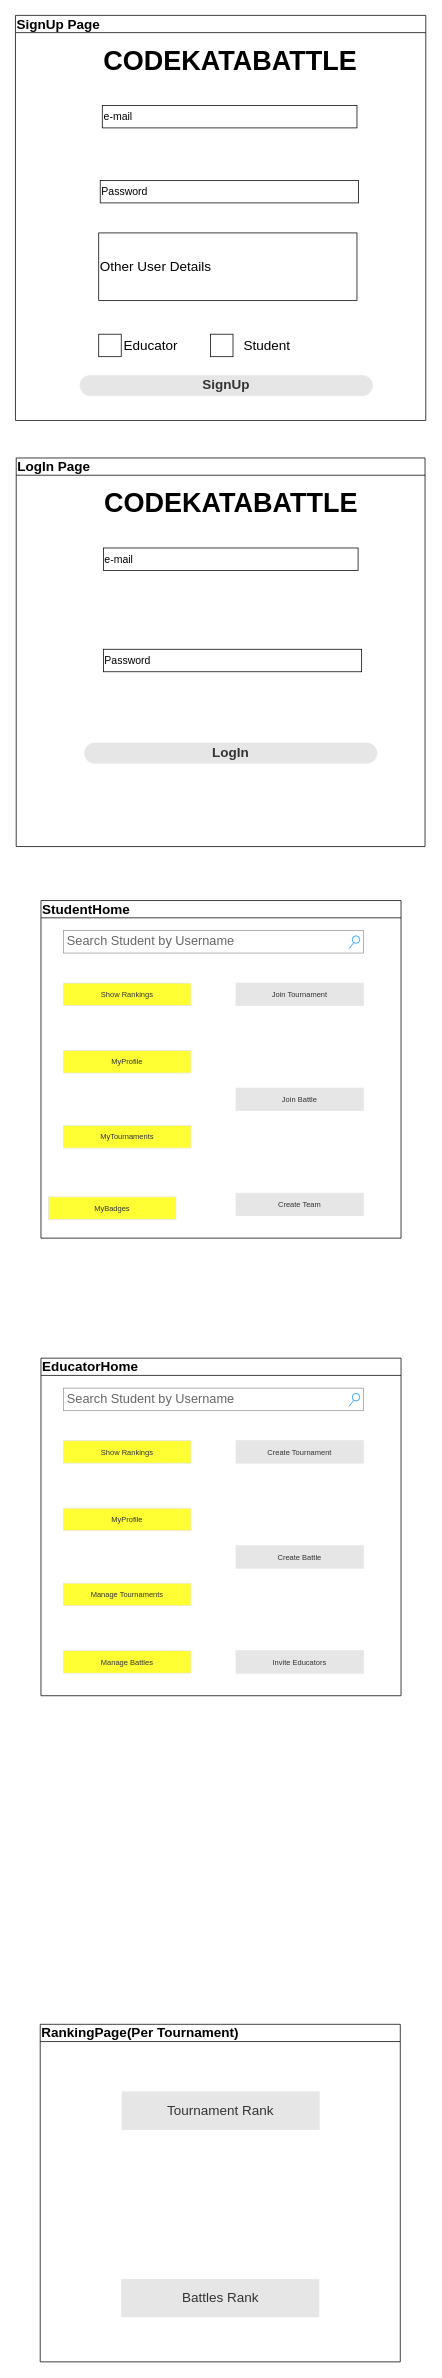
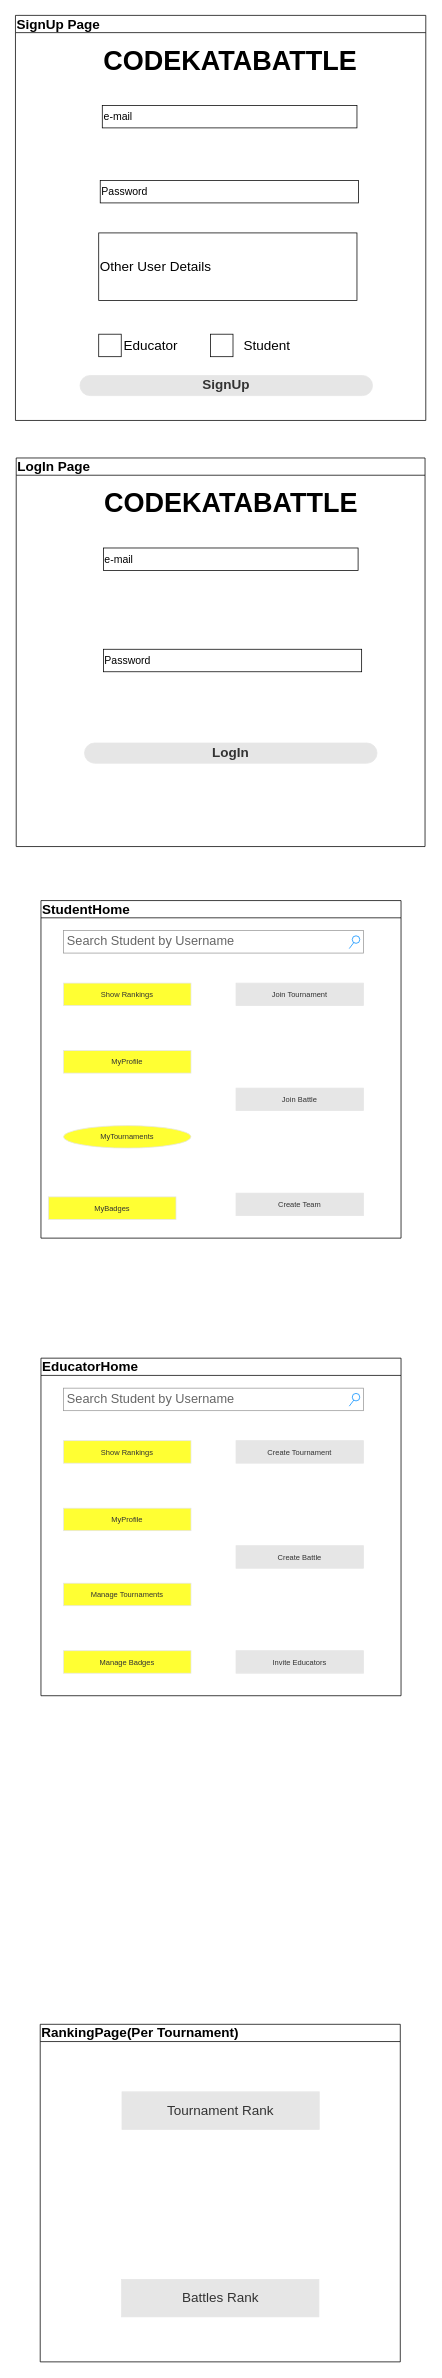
node "MyTournaments": shape rounded rectangle -> ellipse
node "Manage Battles": label "Manage Battles" -> "Manage Badges"
